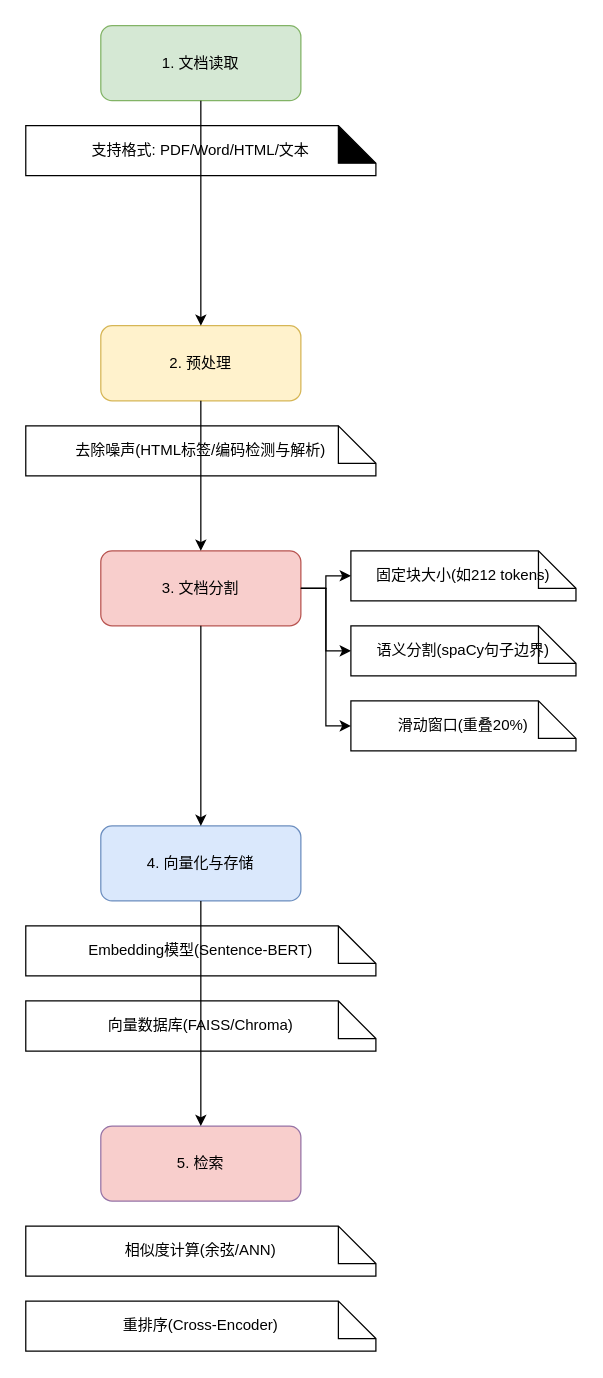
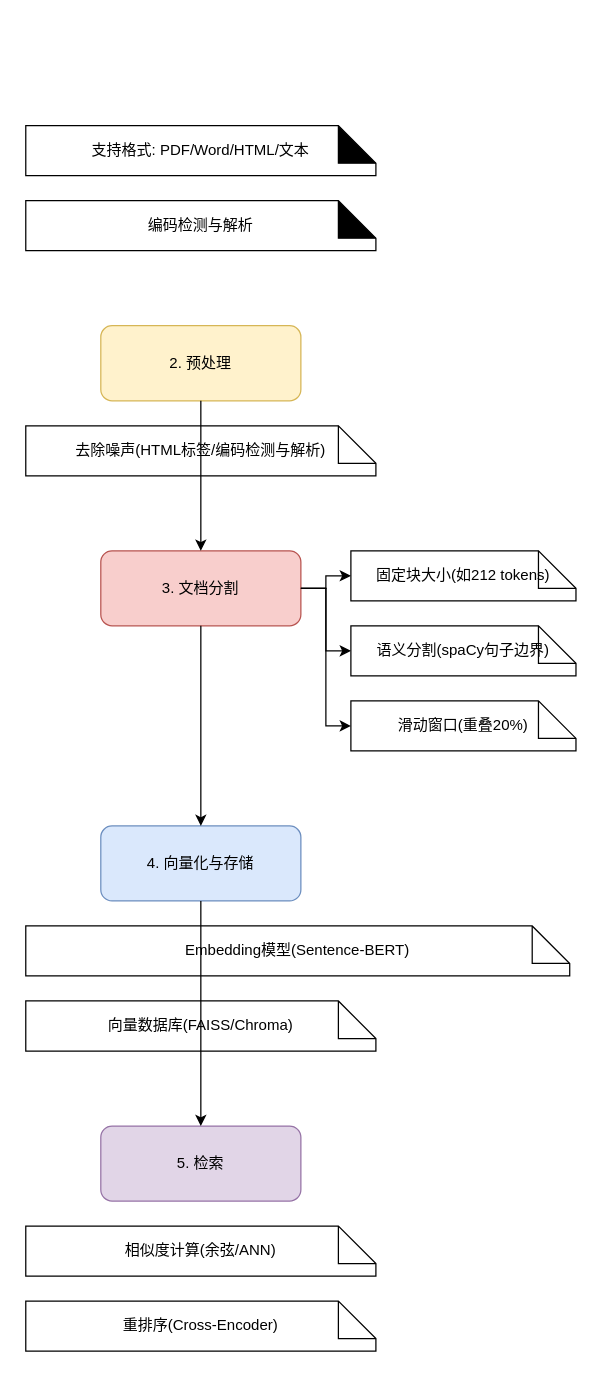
node "1. 文档读取": removed
edge "1. 文档读取" -> "2. 预处理": removed
node "编码检测与解析": added
node "Embedding模型(Sentence-BERT)": size 350x50 -> 544x50
node "5. 检索": fillcolor #f8cecc -> #e1d5e7
